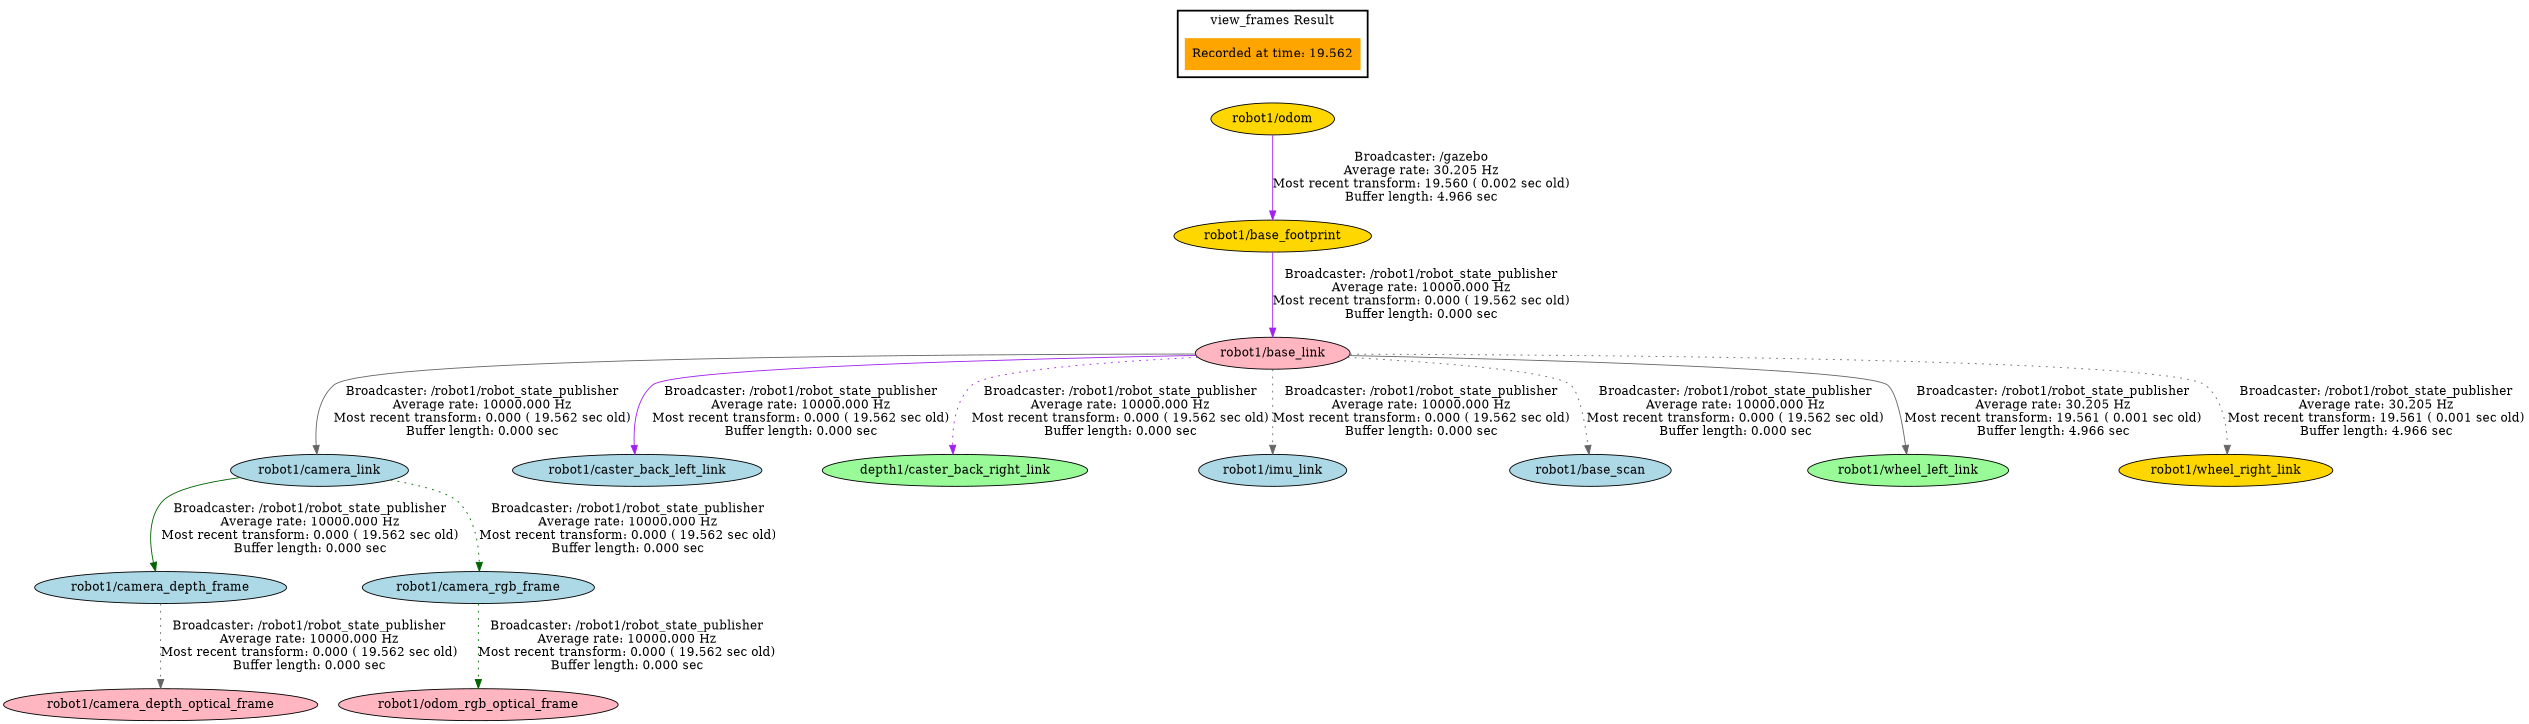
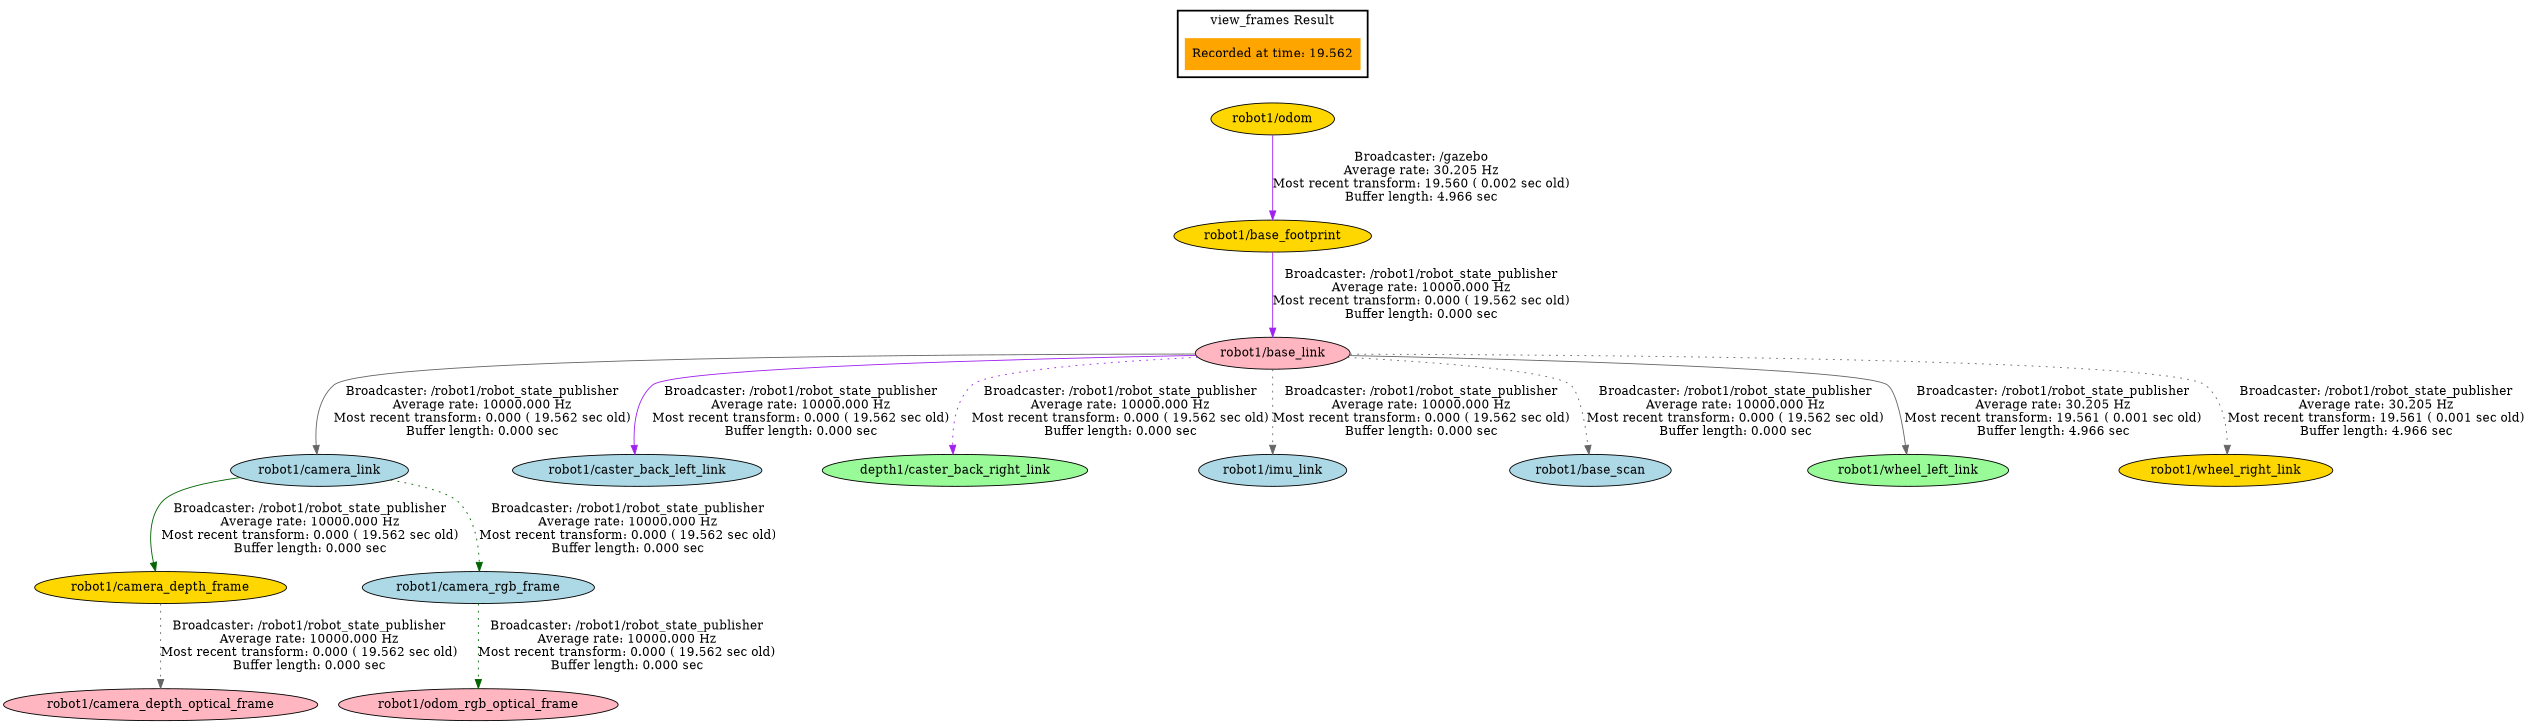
node "robot1/camera_depth_frame": fillcolor lightblue -> gold
